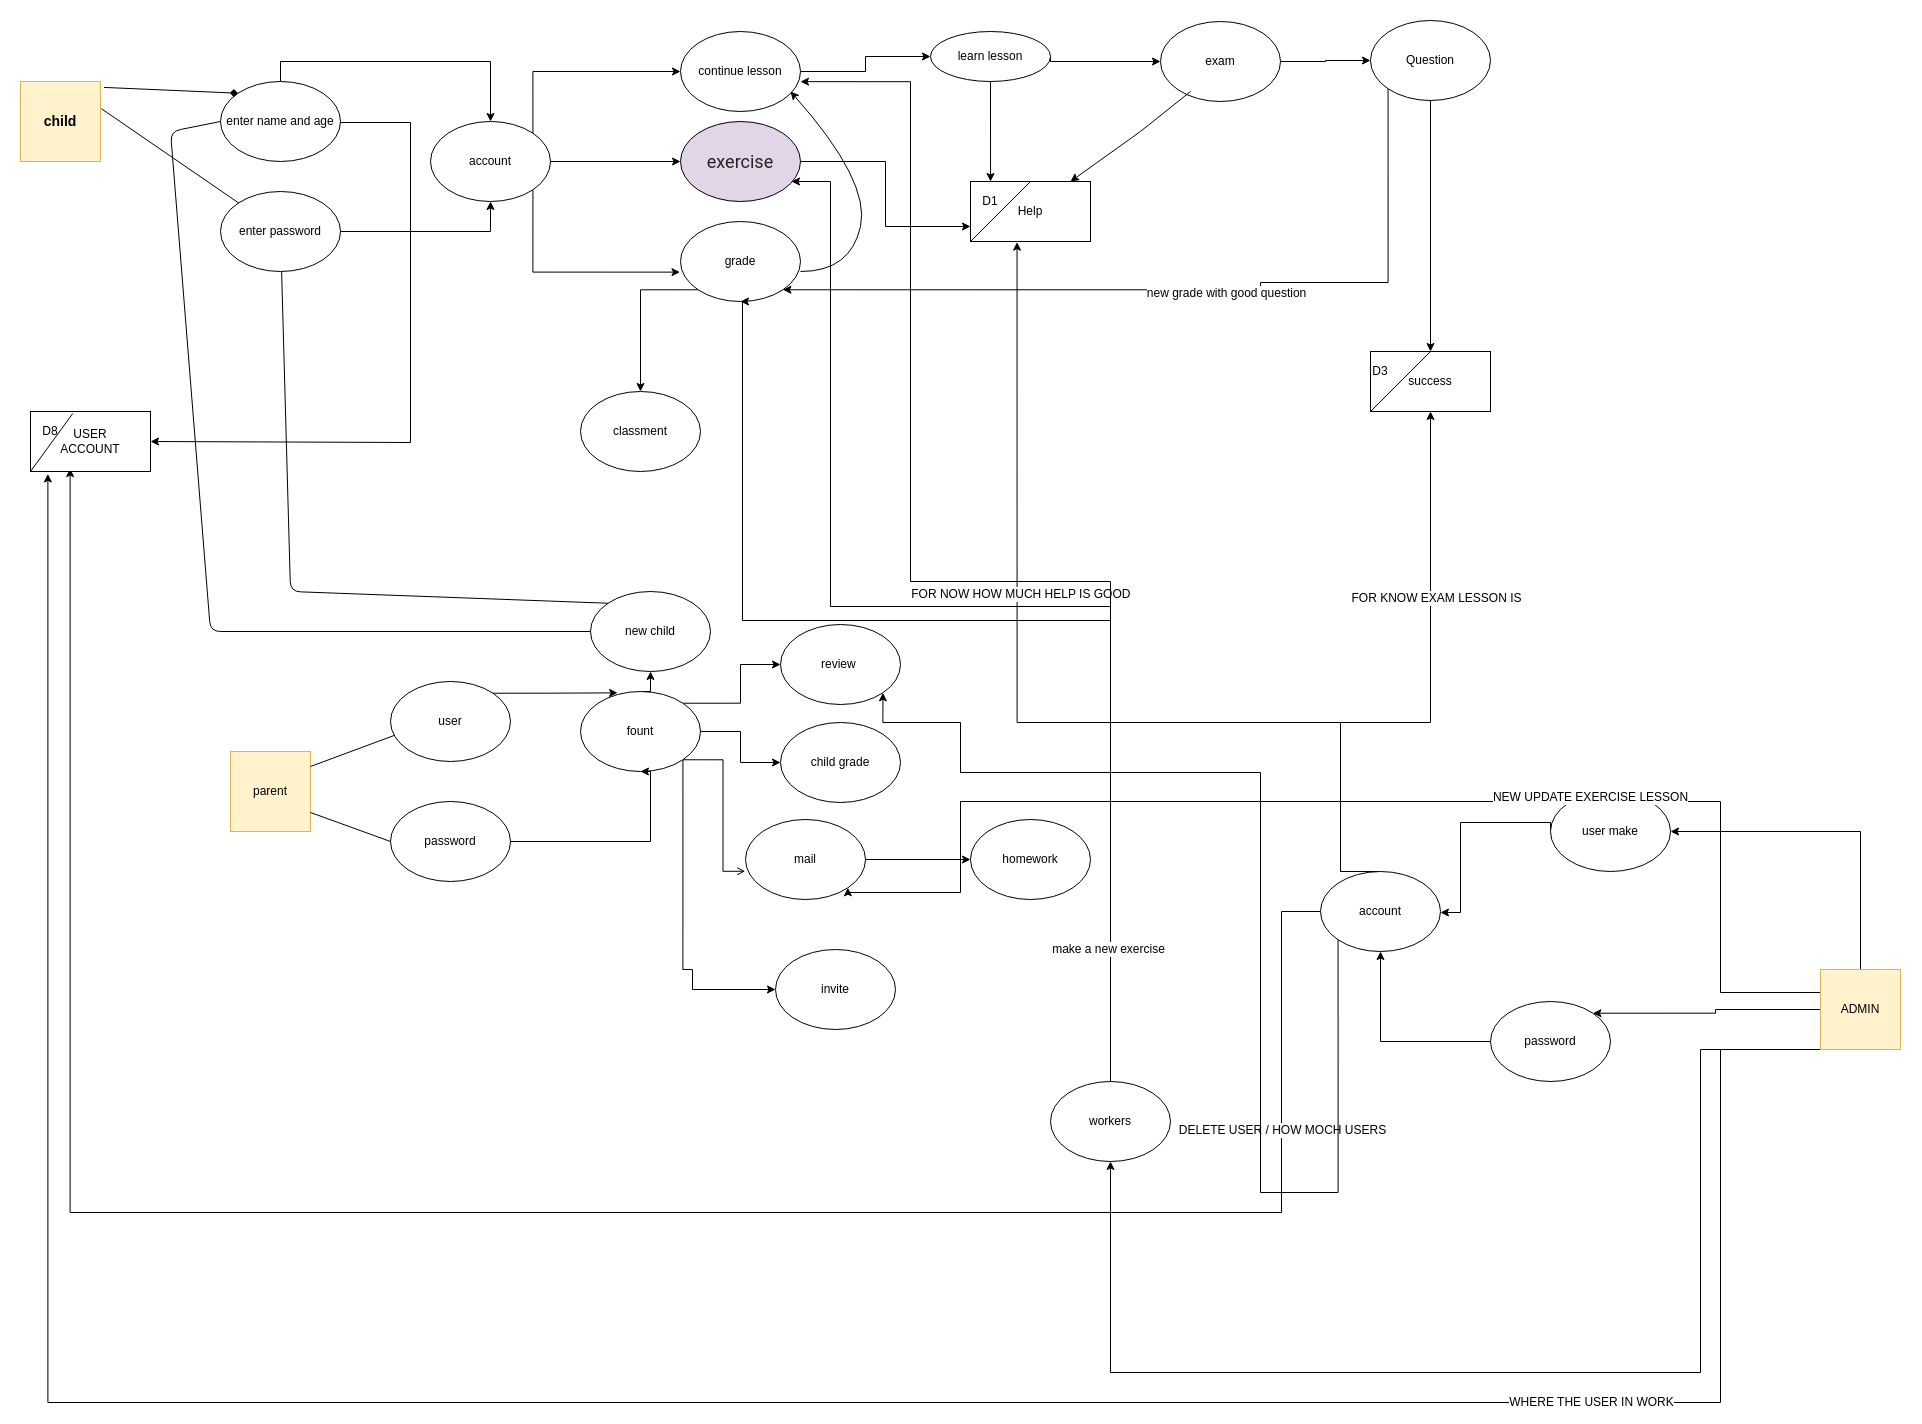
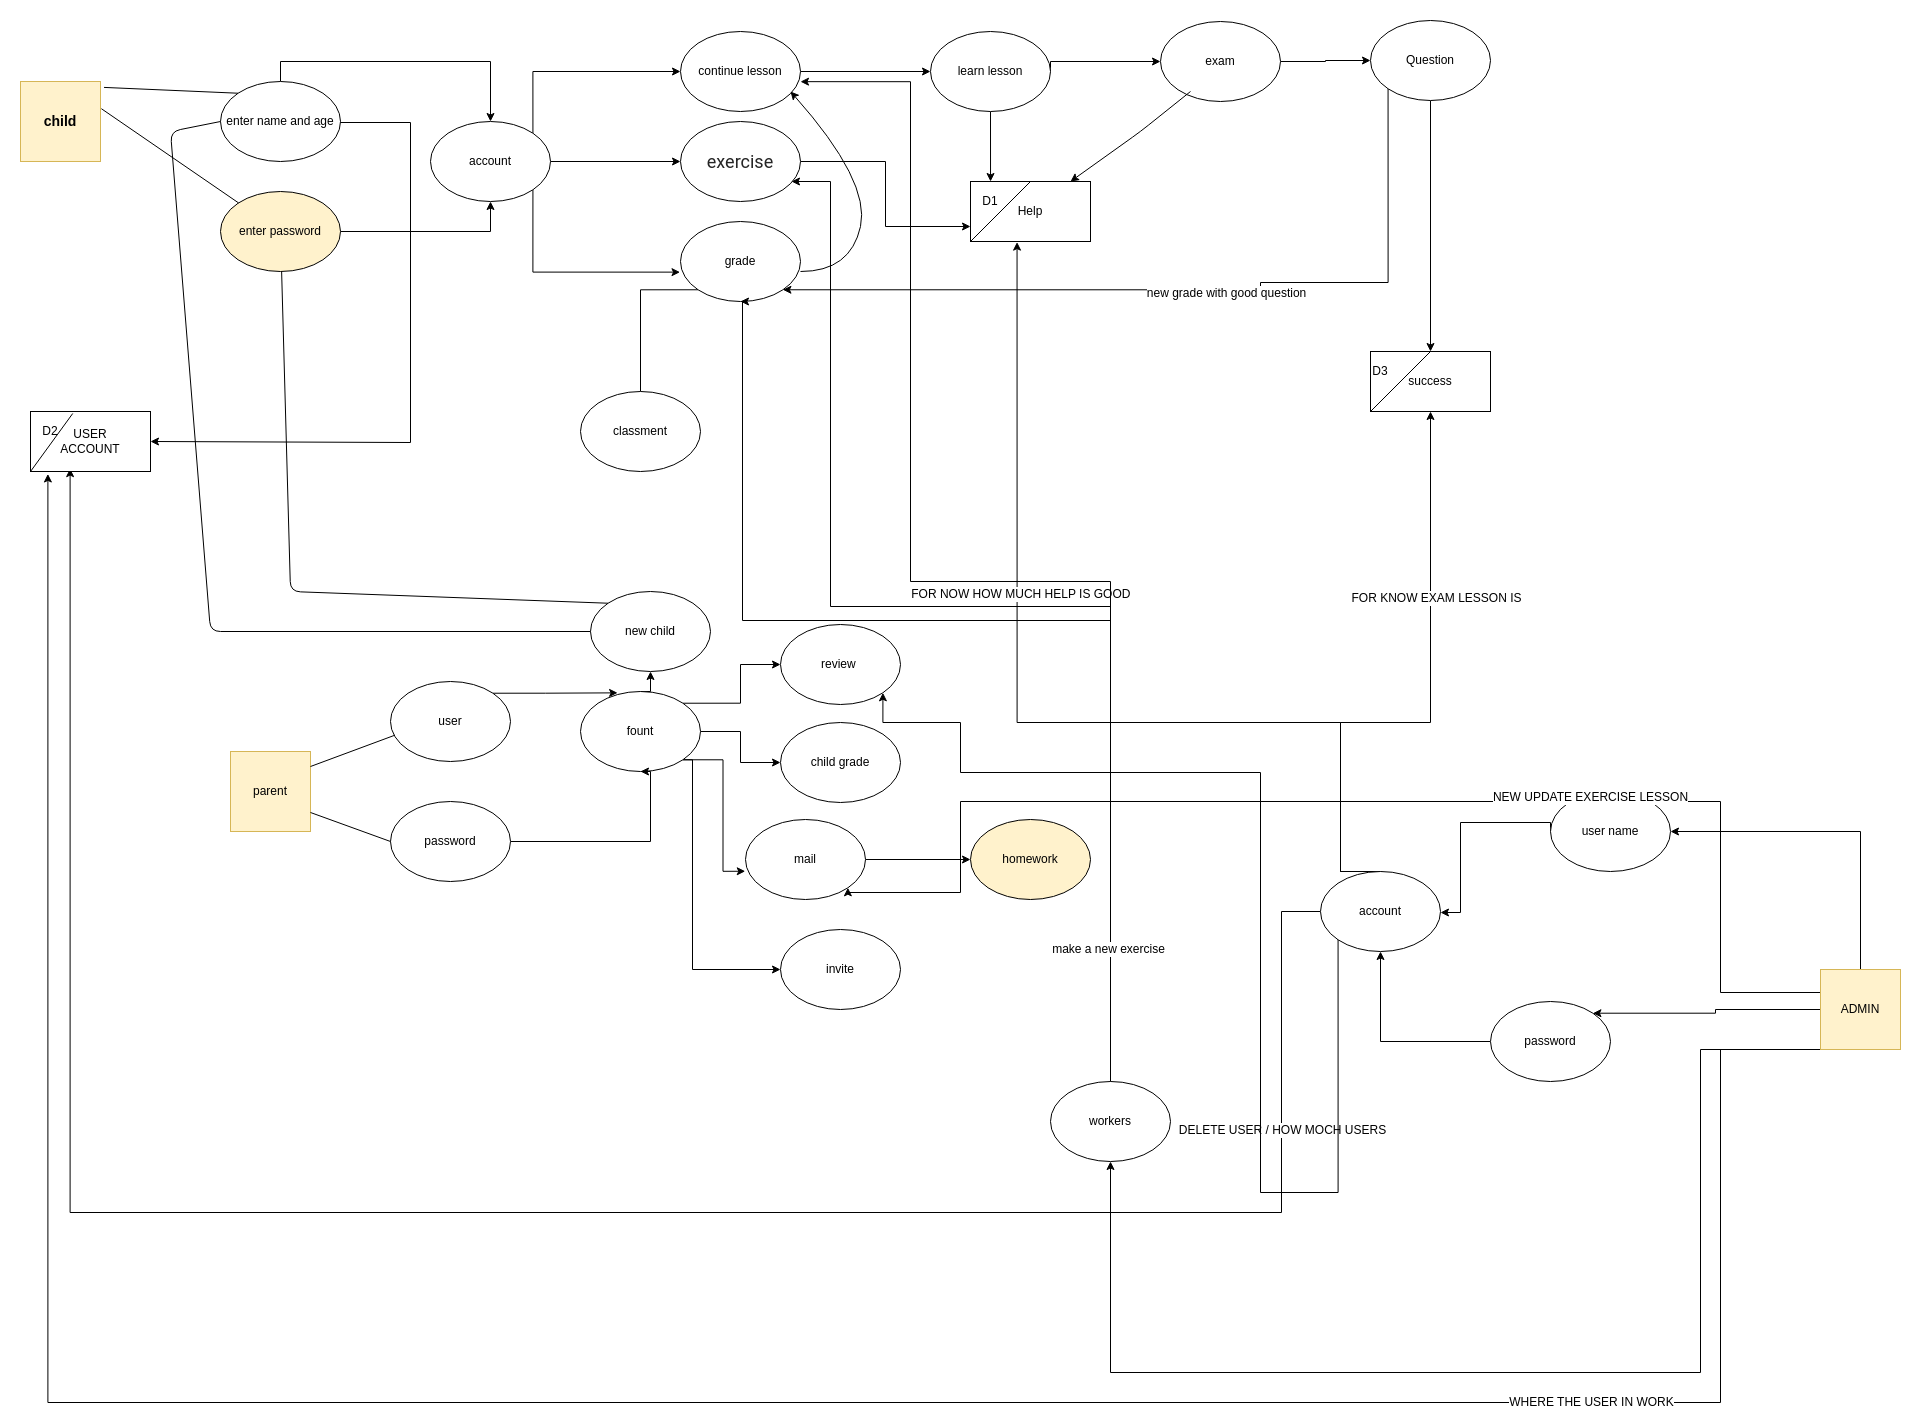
node "learn lesson": size 120x50 -> 120x80
edge "child" -> "enter name and age": arrowhead diamond -> none
node "exercise": fillcolor #e1d5e7 -> #ffffff
node "enter password": fillcolor #ffffff -> #fff2cc
edge "grade" -> "classment": arrowhead classic -> none
node "D8": label "D8" -> "D2"
node "user make": label "user make" -> "user name"
node "homework": fillcolor #ffffff -> #fff2cc
edge "fount" -> "mail": arrowhead open -> classic
node "invite": moved (836, 990) -> (841, 970)
